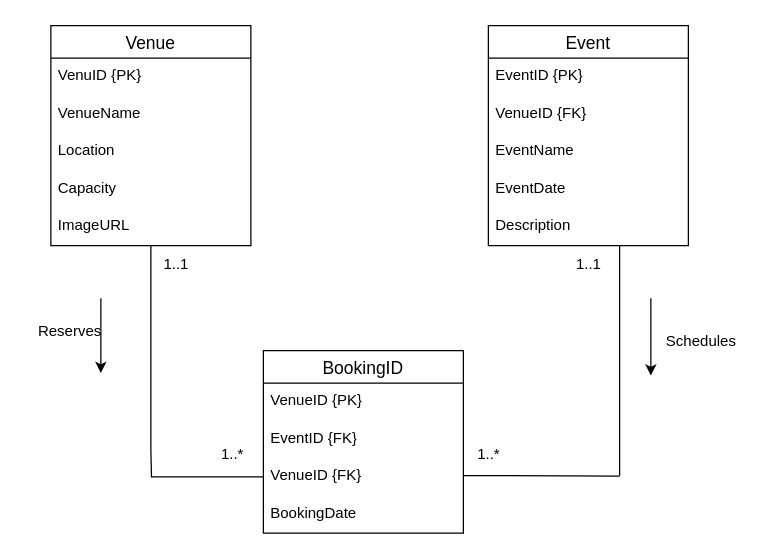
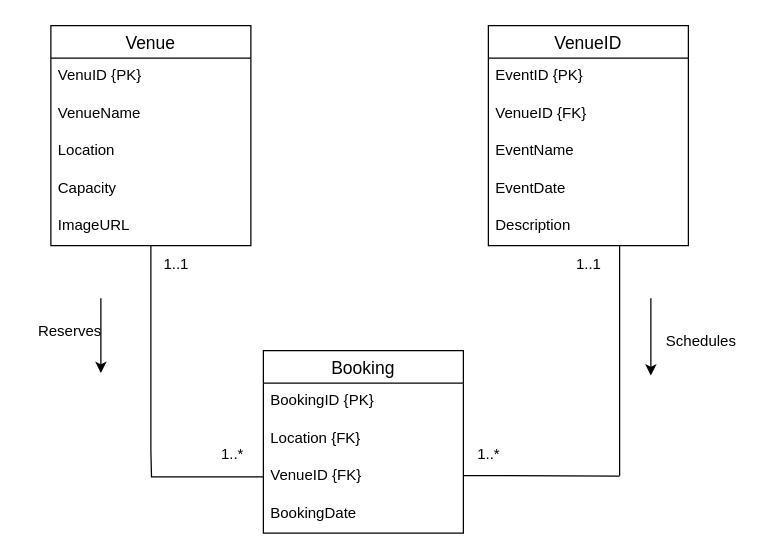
node "Event": label "Event" -> "VenueID"
node "BookingID": label "BookingID" -> "Booking"
node "VenueID {PK}": label "VenueID {PK}" -> "BookingID {PK}"
node "EventID {FK}": label "EventID {FK}" -> "Location {FK}"
